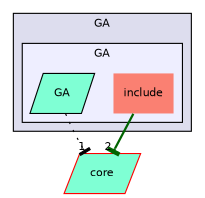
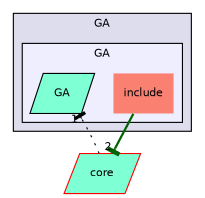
edge "GA" -> "core": reversed
